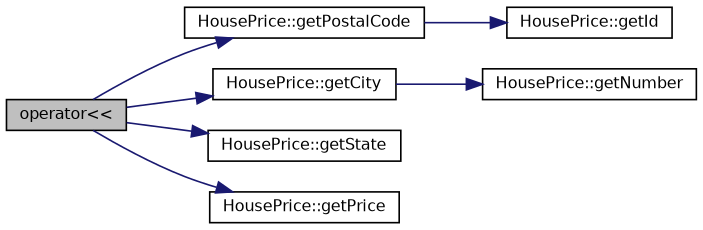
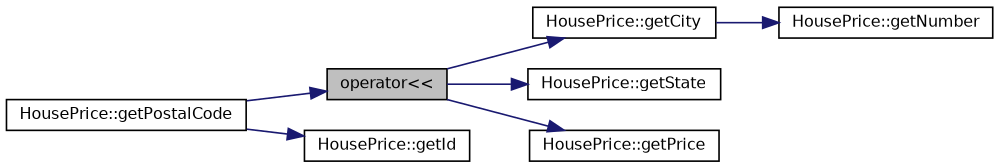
edge "operator<<" -> "HousePrice::getPostalCode": reversed
